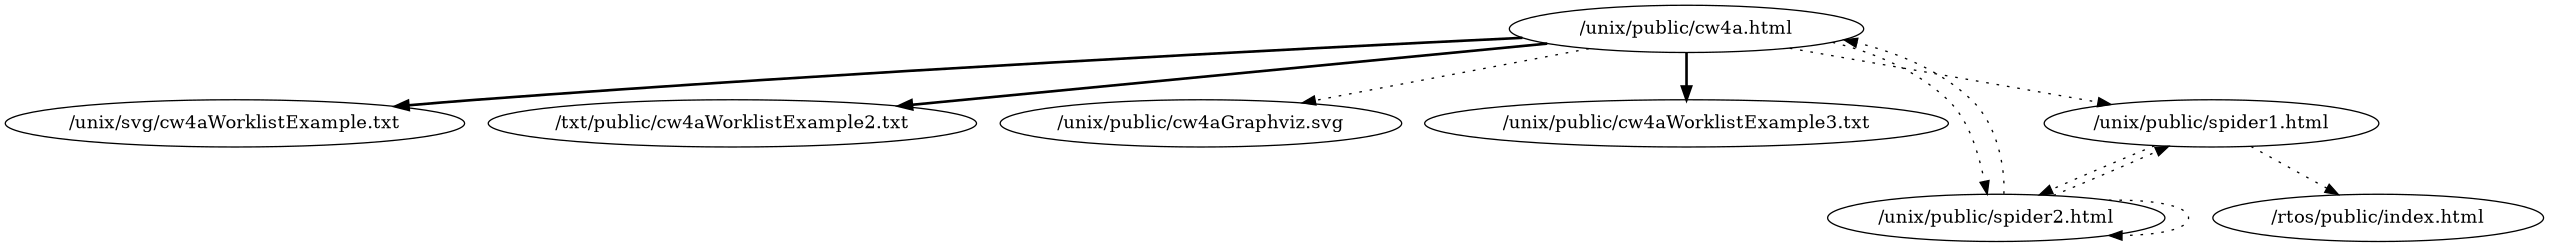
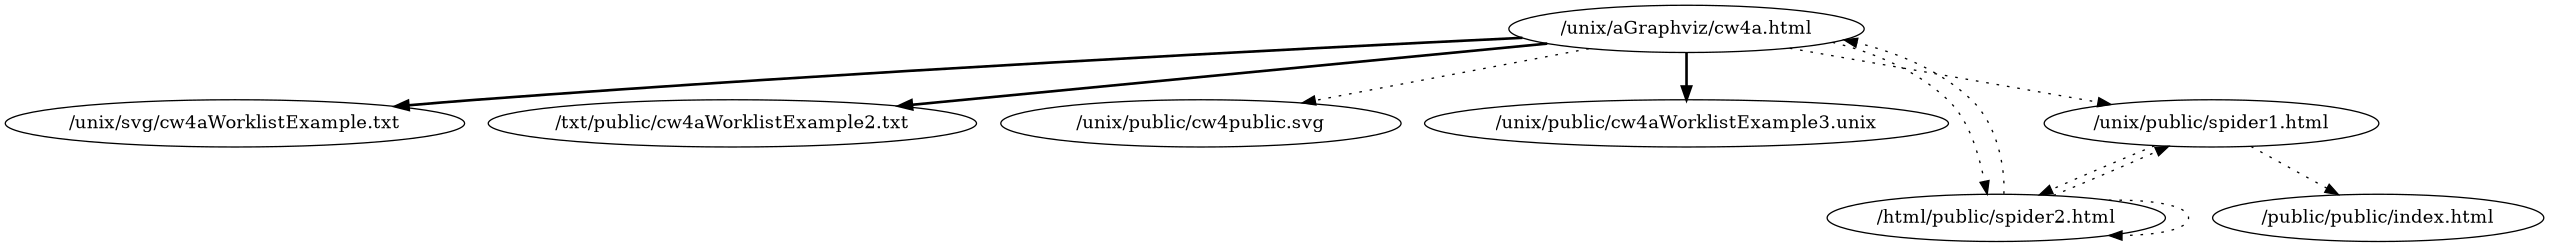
node "/unix/public/cw4a.html": label "/unix/public/cw4a.html" -> "/unix/aGraphviz/cw4a.html"
node "/unix/public/cw4aGraphviz.svg": label "/unix/public/cw4aGraphviz.svg" -> "/unix/public/cw4public.svg"
node "/unix/public/cw4aWorklistExample3.txt": label "/unix/public/cw4aWorklistExample3.txt" -> "/unix/public/cw4aWorklistExample3.unix"
node "/unix/public/spider2.html": label "/unix/public/spider2.html" -> "/html/public/spider2.html"
node "/rtos/public/index.html": label "/rtos/public/index.html" -> "/public/public/index.html"
